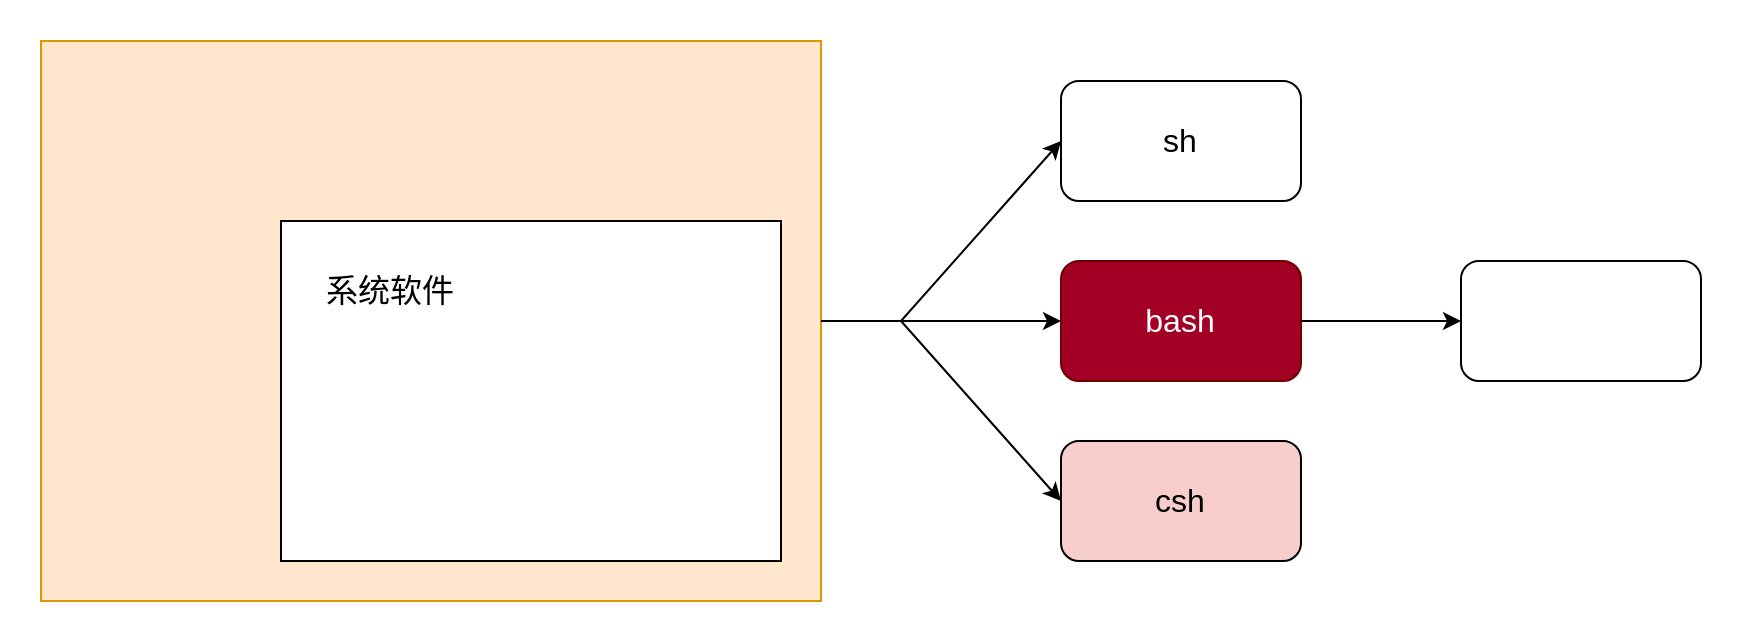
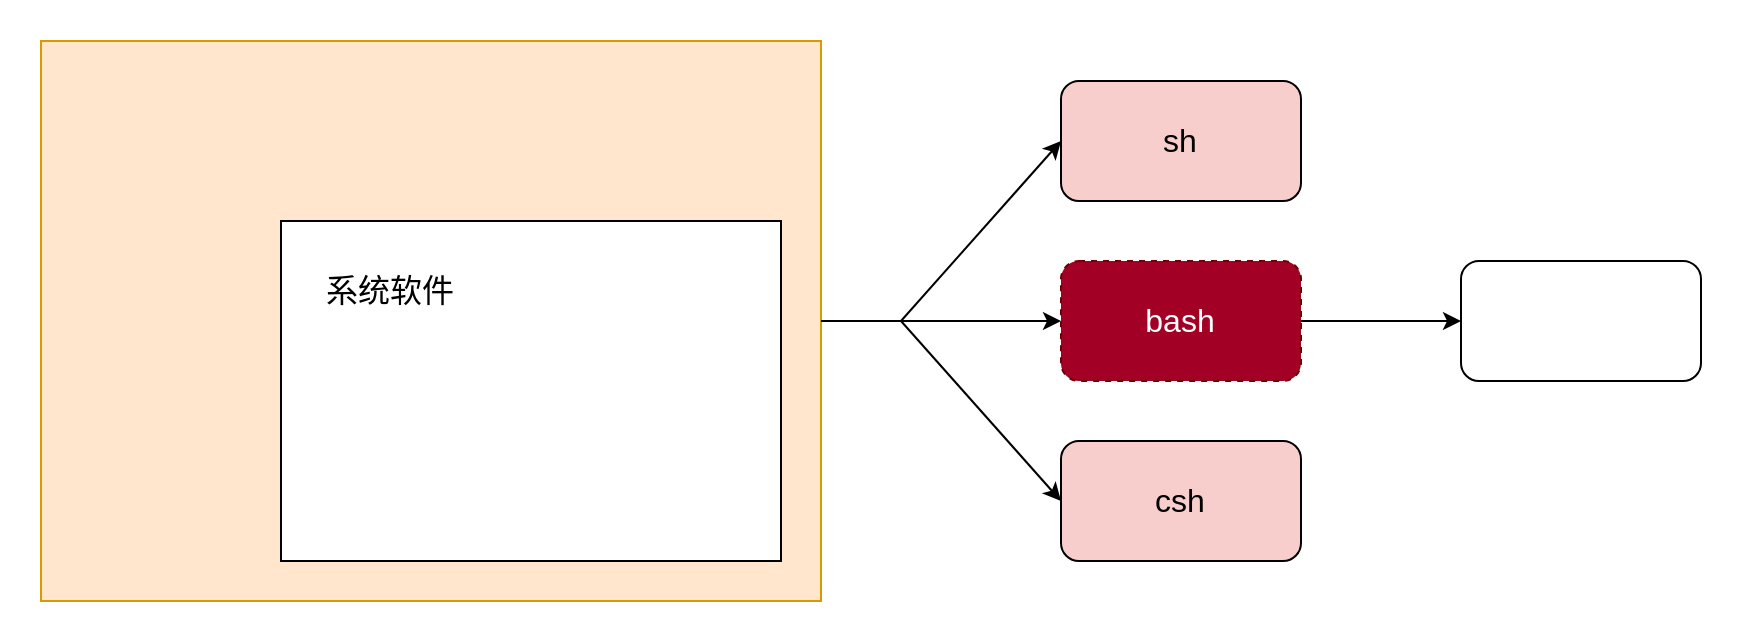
node "sh": fillcolor #ffffff -> #f8cecc
node "bash": style solid -> dashed
